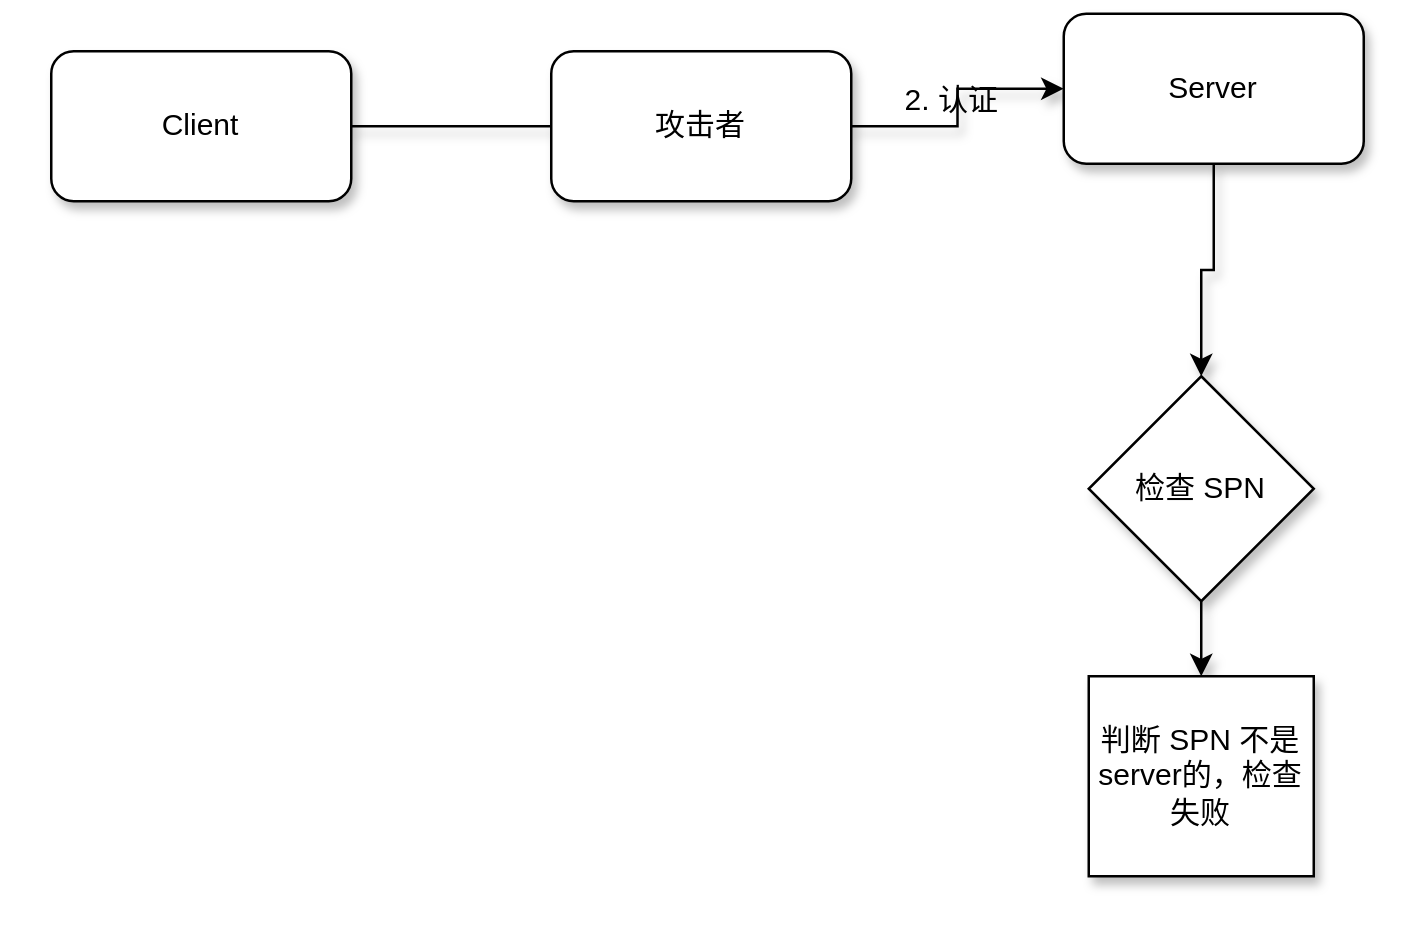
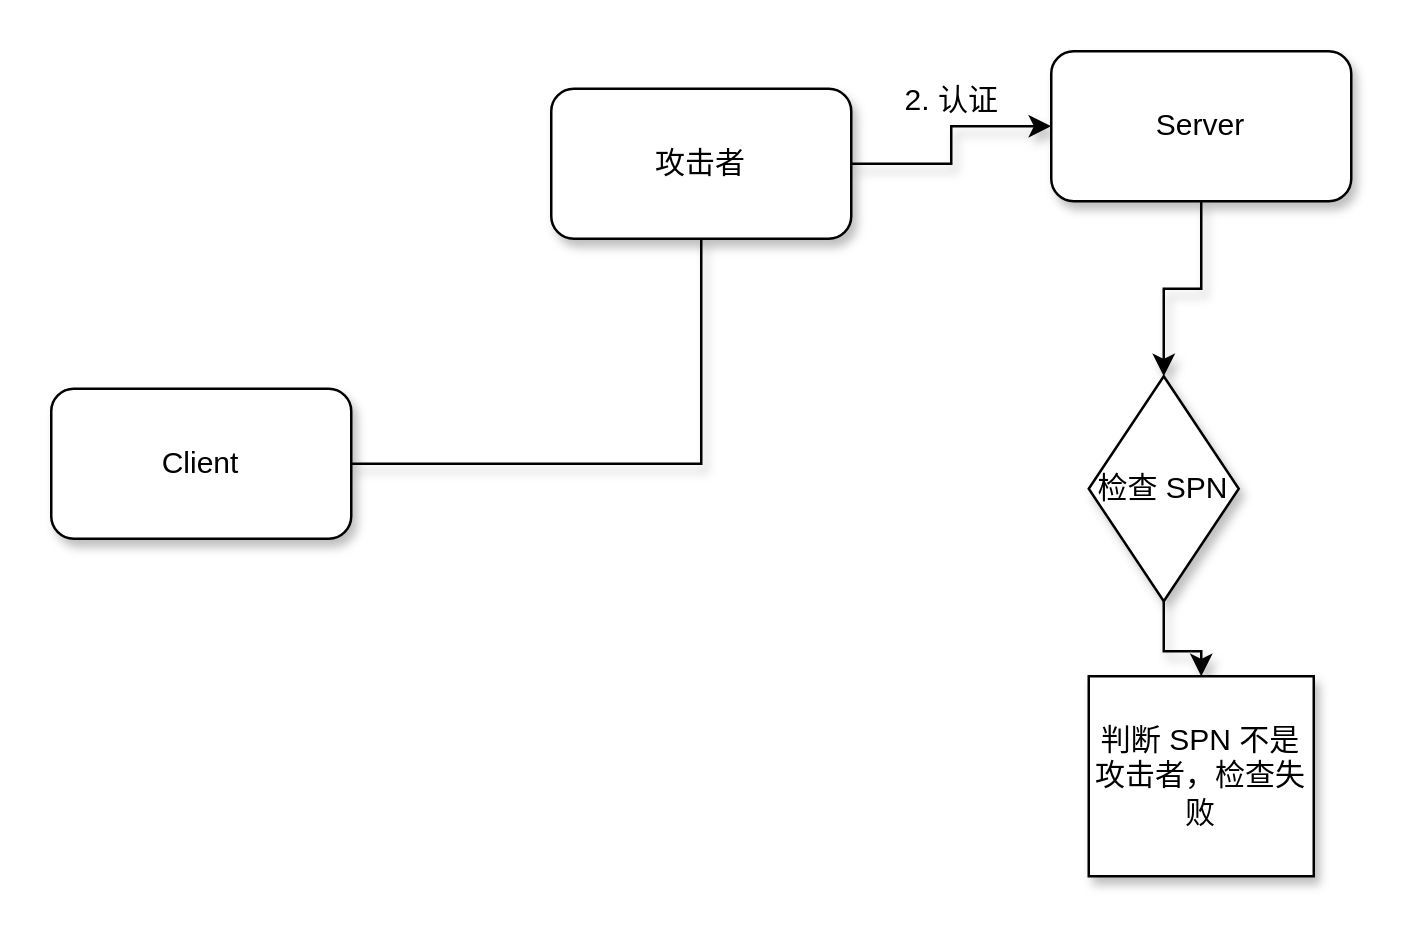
node "Server": moved (1214, 89) -> (1201, 126)
node "Client": moved (201, 126) -> (201, 464)
node "攻击者": moved (701, 126) -> (701, 164)
node "检查 SPN": size 225x225 -> 150x225
node "判断 SPN 不是 server的，检查失败": label "判断 SPN 不是 server的，检查失败" -> "判断 SPN 不是 攻击者，检查失败"
